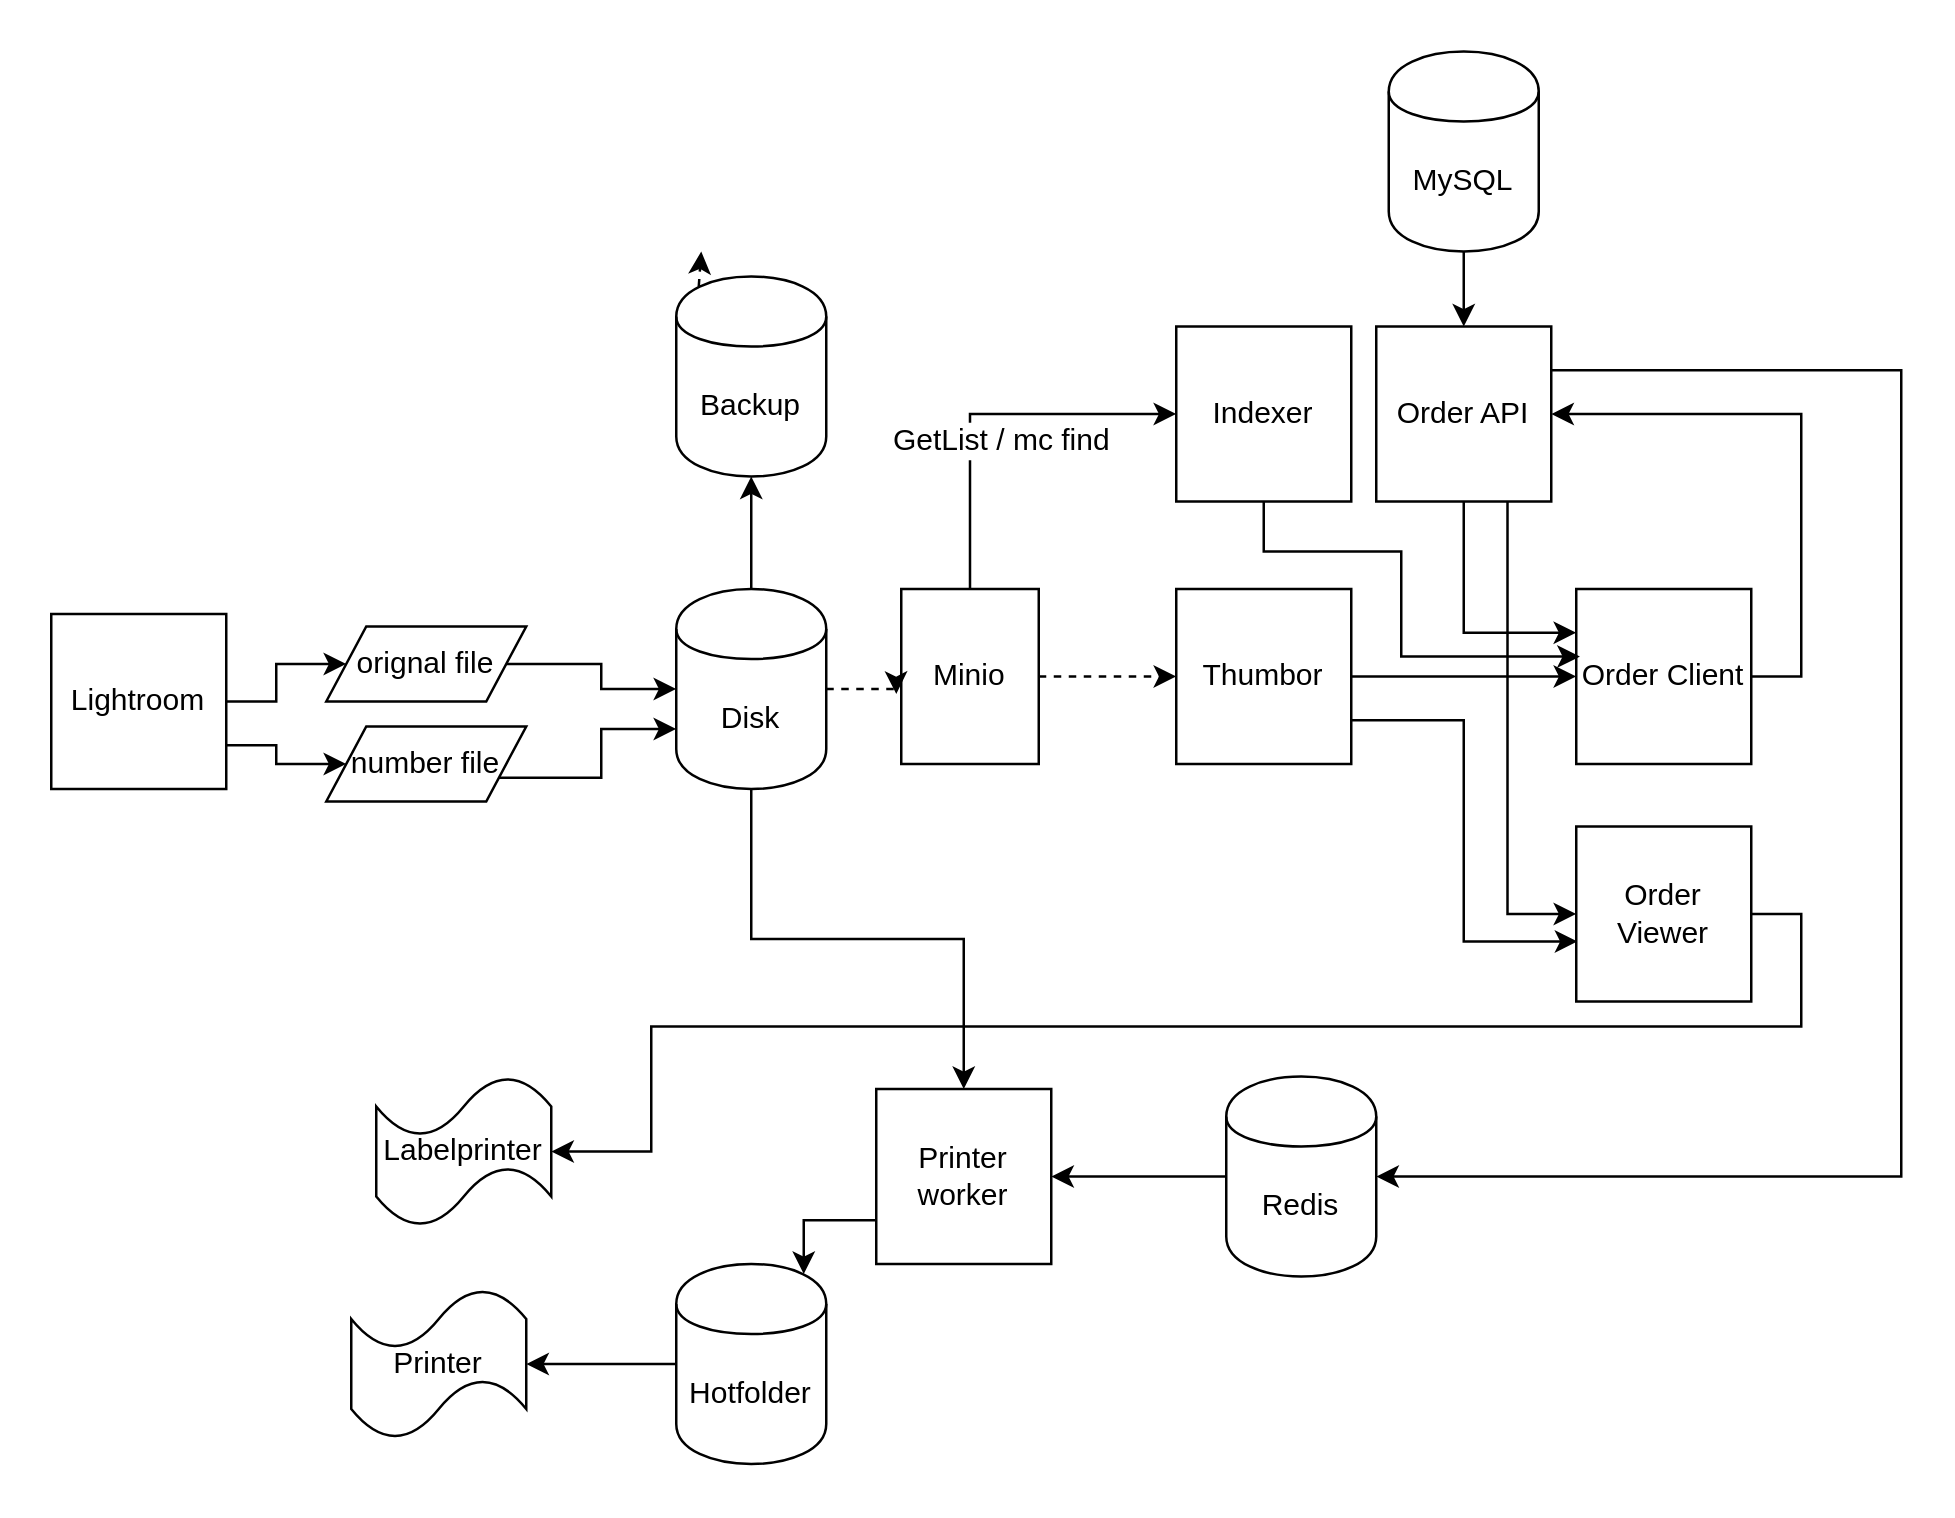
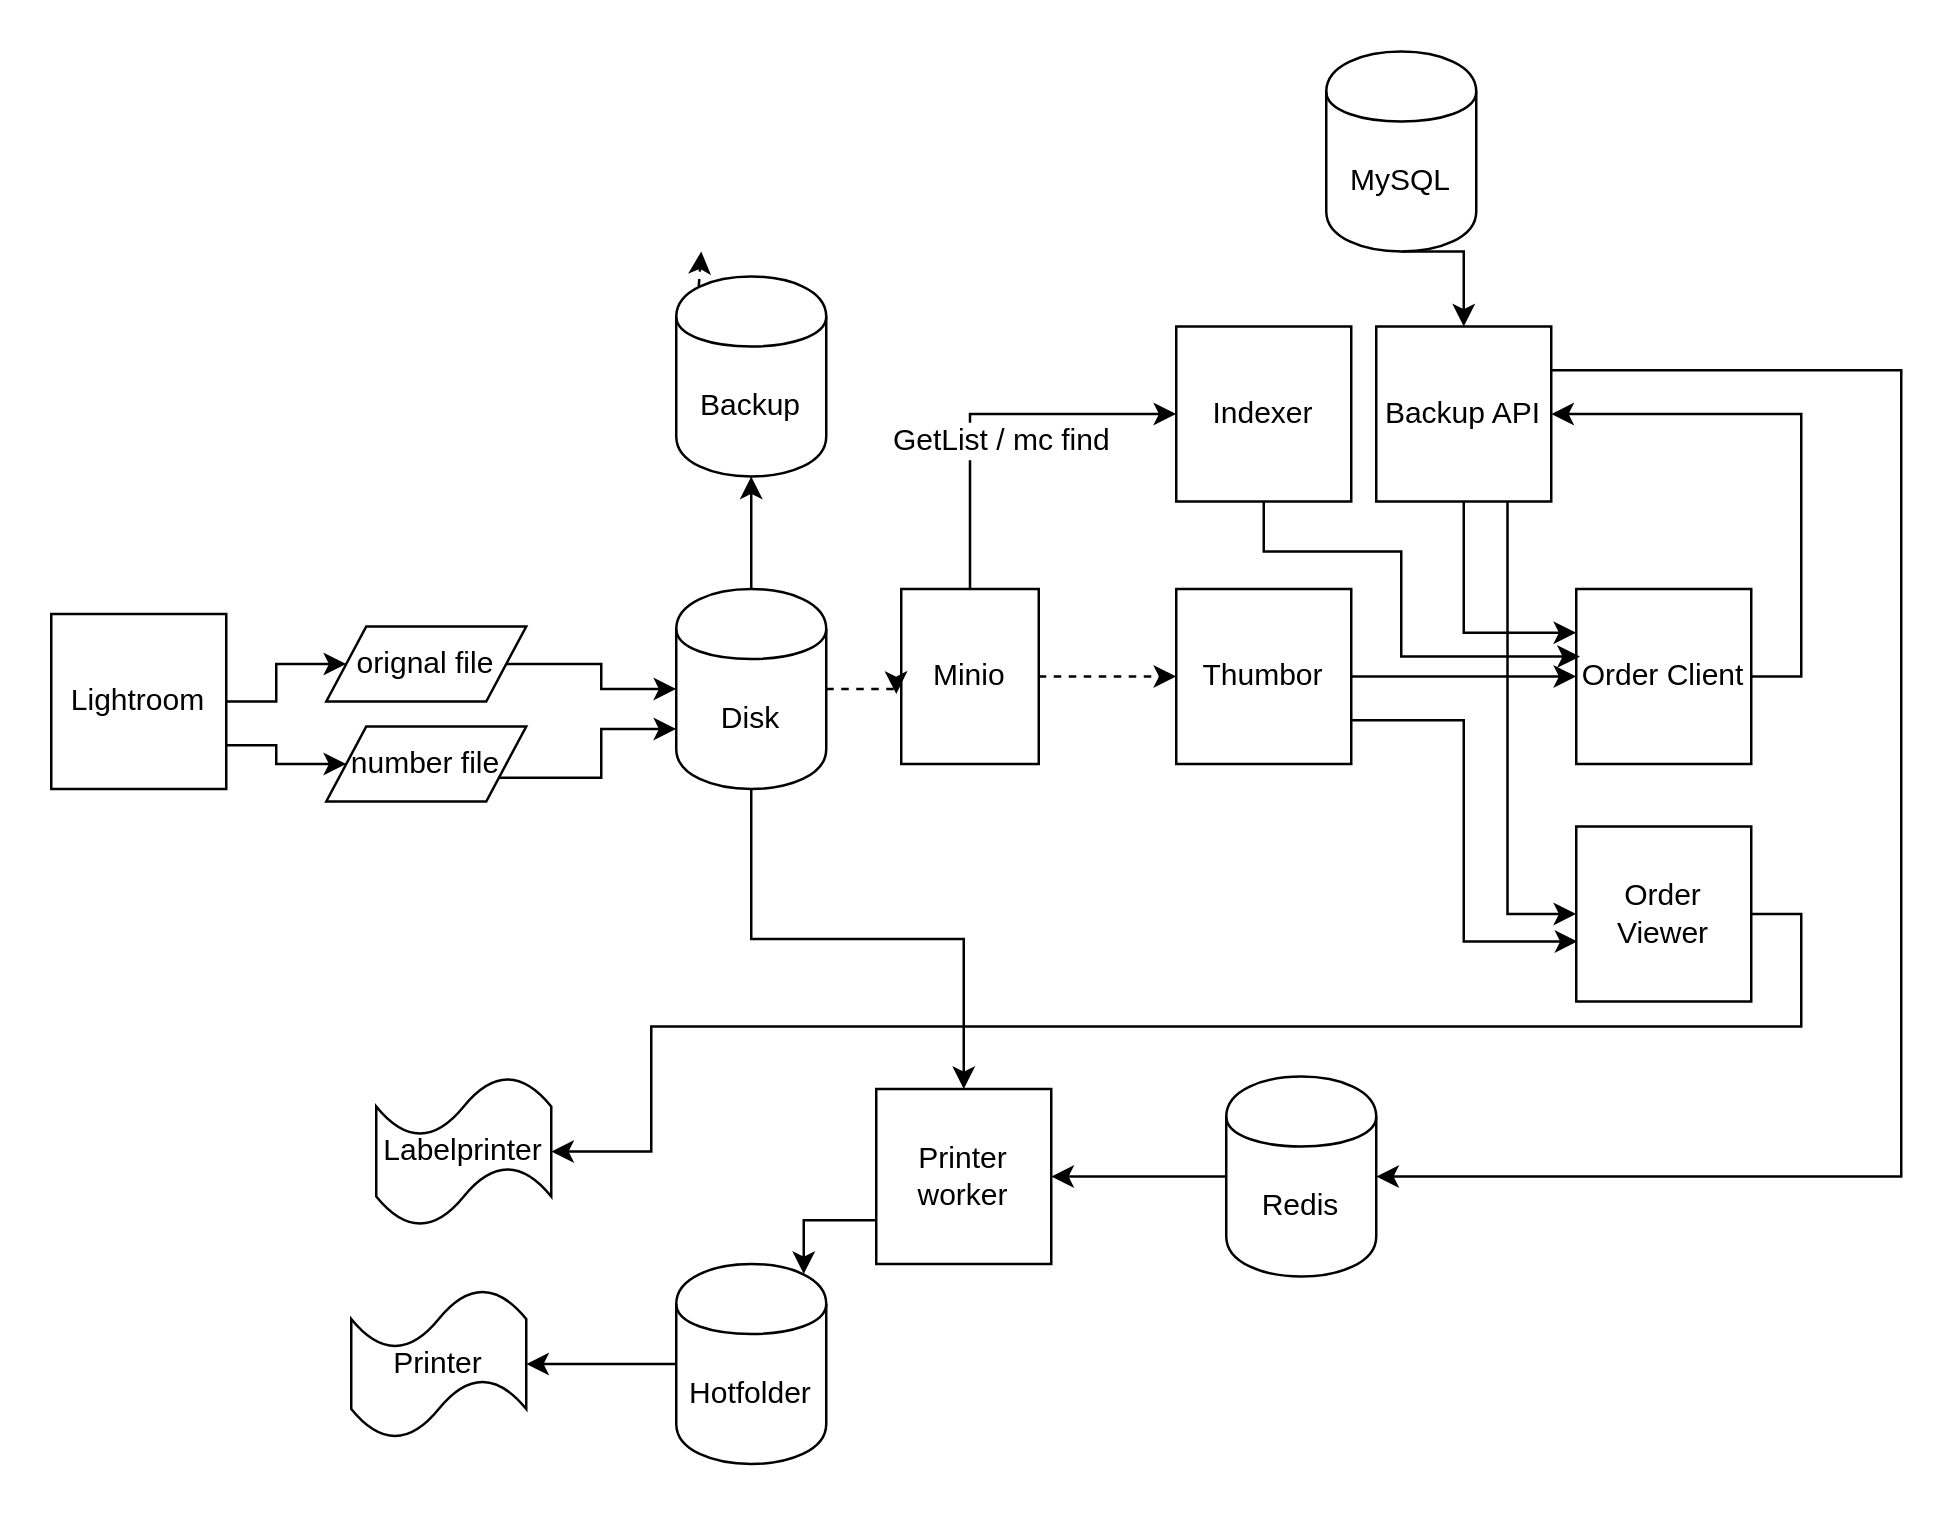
node "MySQL": moved (1464, 151) -> (1401, 151)
node "Order API": label "Order API" -> "Backup API"
